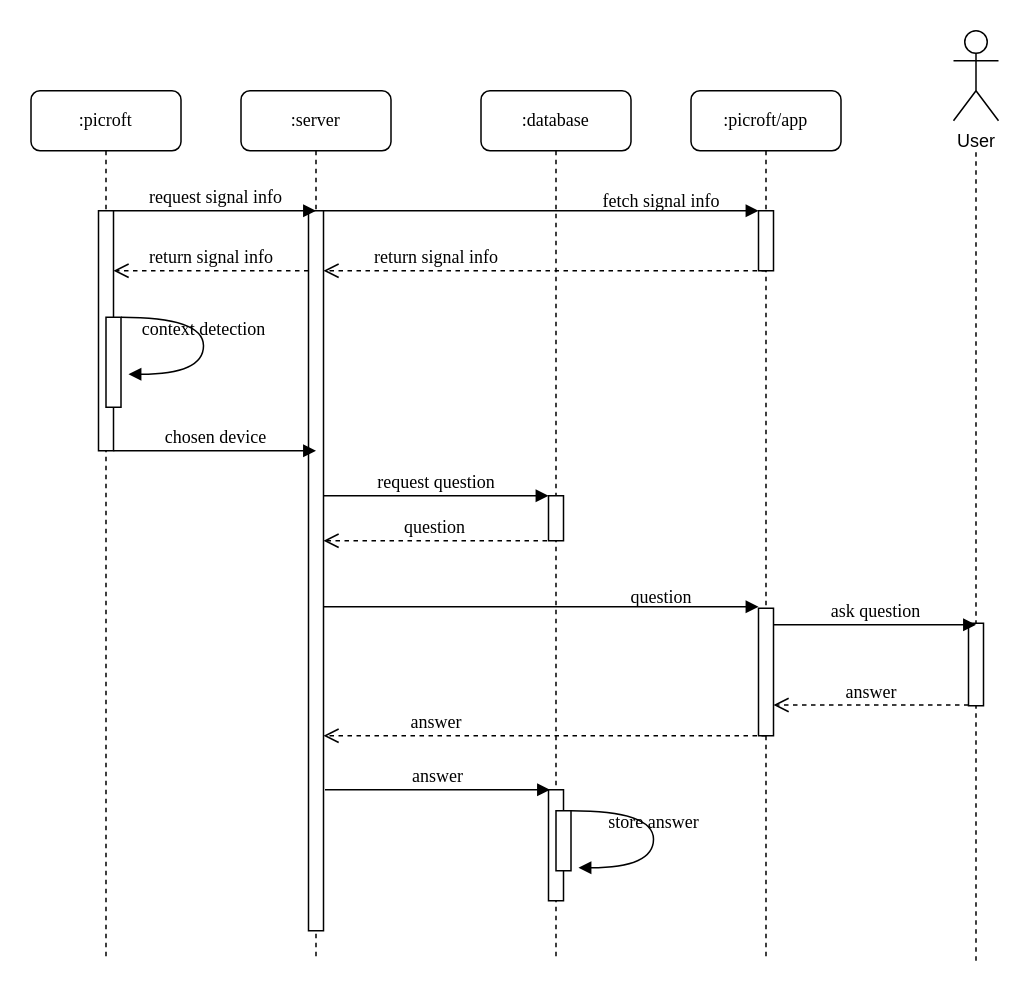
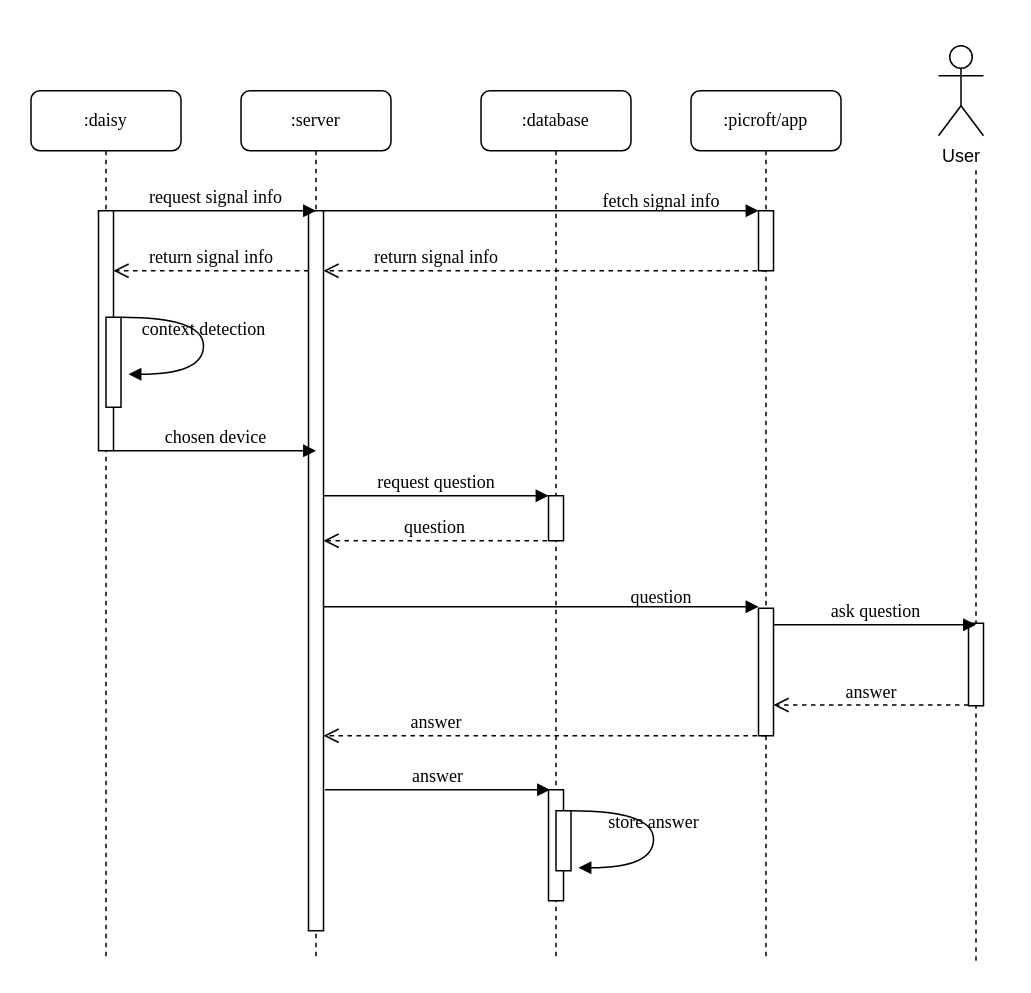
node "User": moved (976, 76) -> (961, 91)
node ":picroft": label ":picroft" -> ":daisy"
